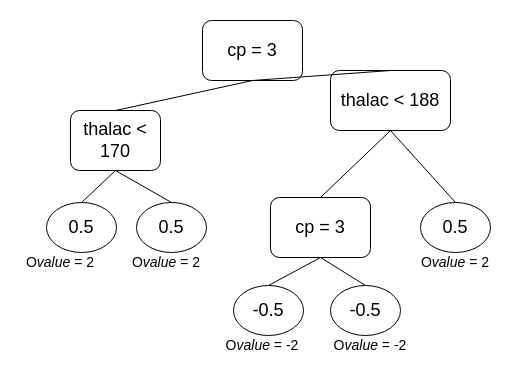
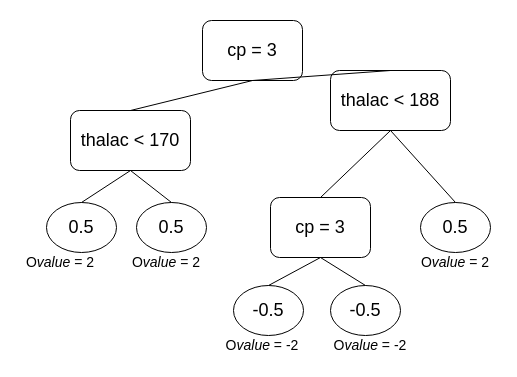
node "thalac < 170": size 90x60 -> 120x60
